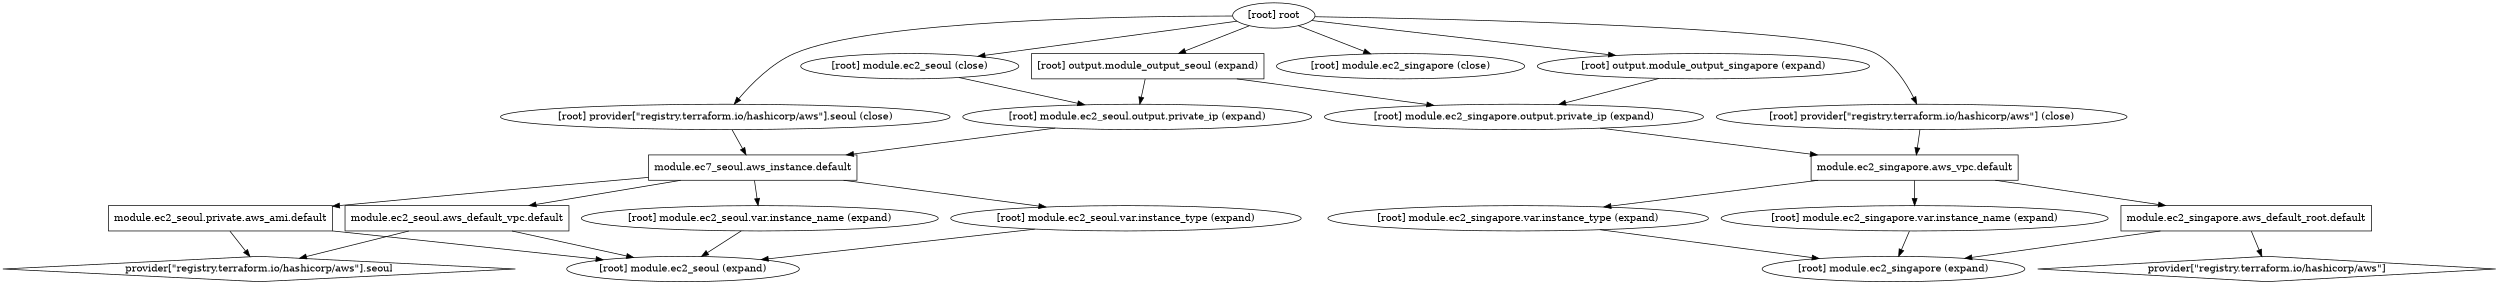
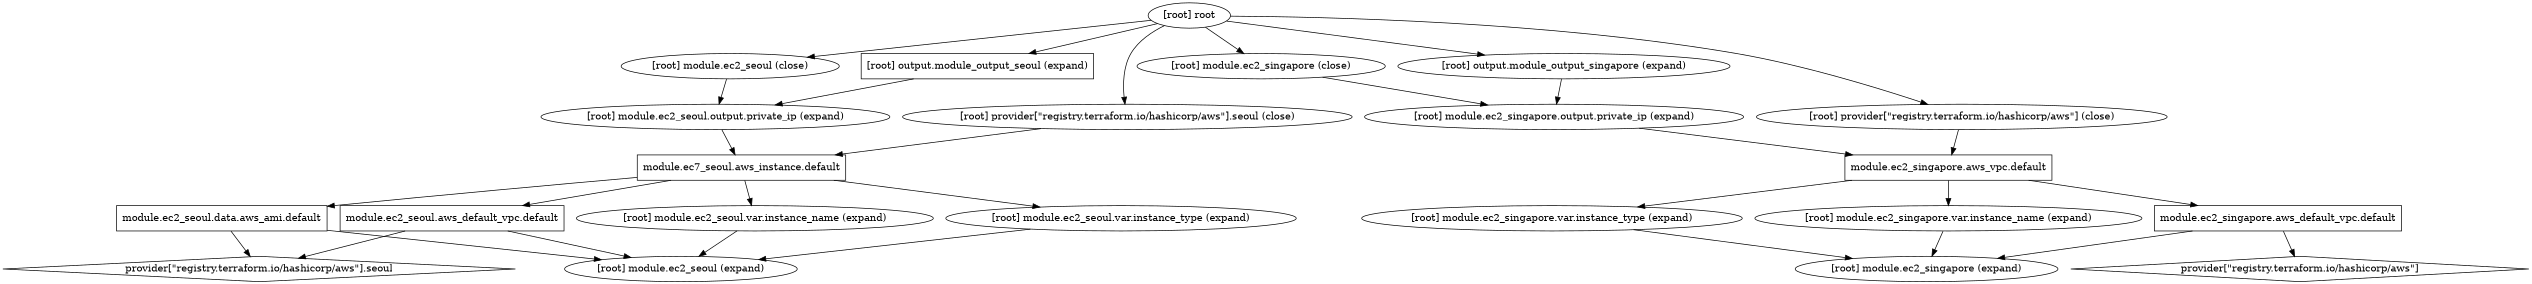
edge "[root] output.module_output_seoul (expand)" -> "[root] module.ec2_singapore.output.private_ip (expand)": now "[root] module.ec2_singapore (close)" -> "[root] module.ec2_singapore.output.private_ip (expand)"
node "module.ec2_seoul.private.aws_ami.default": label "module.ec2_seoul.private.aws_ami.default" -> "module.ec2_seoul.data.aws_ami.default"
node "module.ec2_singapore.aws_default_root.default": label "module.ec2_singapore.aws_default_root.default" -> "module.ec2_singapore.aws_default_vpc.default"
